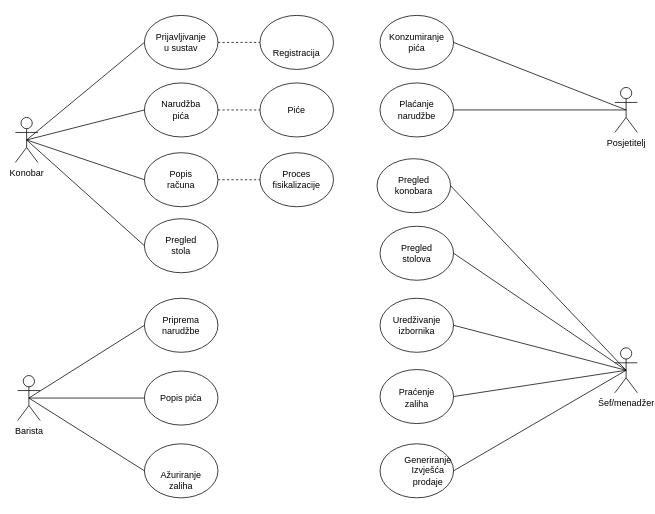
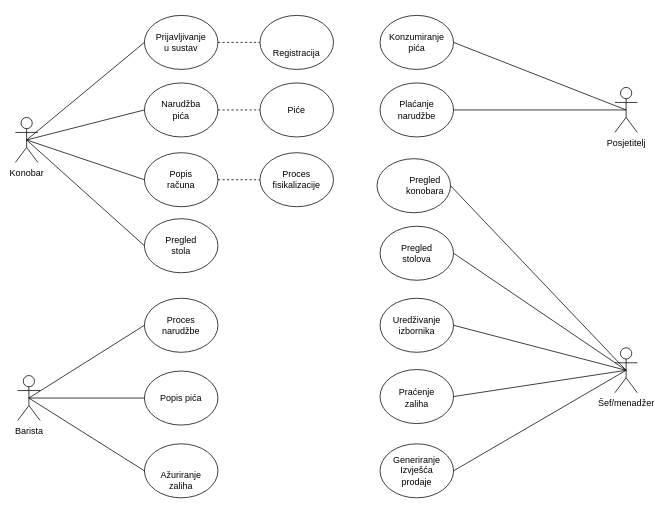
node "Pregled konobara": moved (414, 186) -> (425, 186)
node "Priprema narudžbe": label "Priprema narudžbe" -> "Proces narudžbe"
node "Generiranje Izvješća prodaje": moved (428, 471) -> (417, 471)
